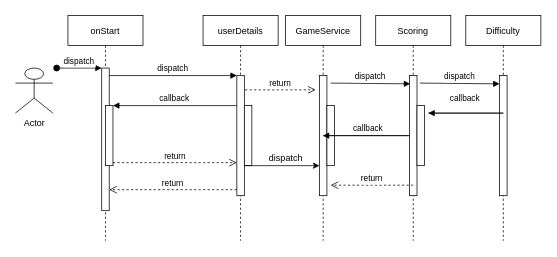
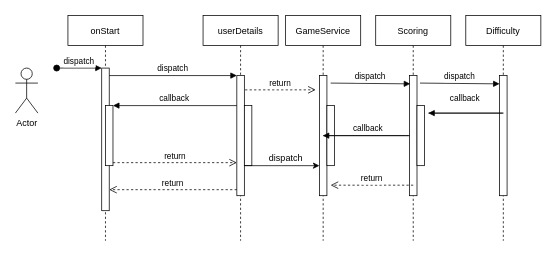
node "Actor": size 38x45 -> 23x45
